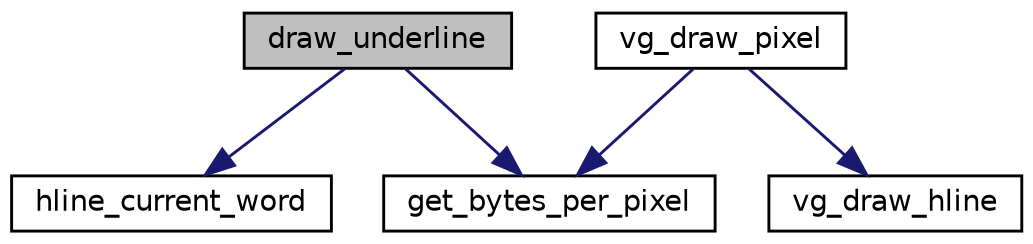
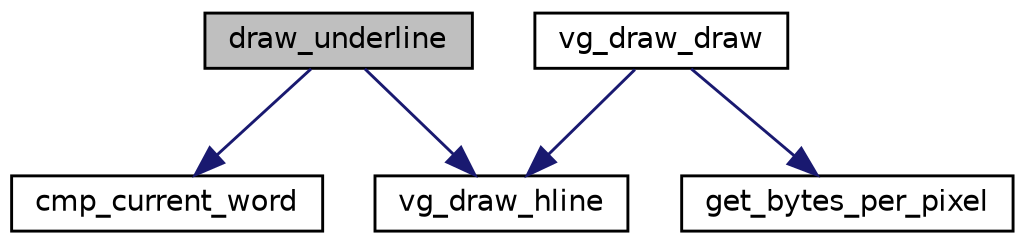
node "vg_draw_pixel": label "vg_draw_pixel" -> "vg_draw_draw"
edge "draw_underline" -> "get_bytes_per_pixel": now "draw_underline" -> "vg_draw_hline"
node "hline_current_word": label "hline_current_word" -> "cmp_current_word"
